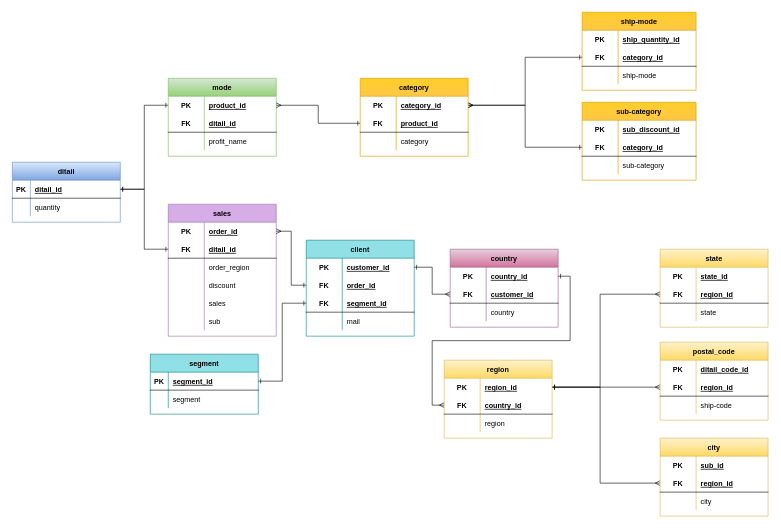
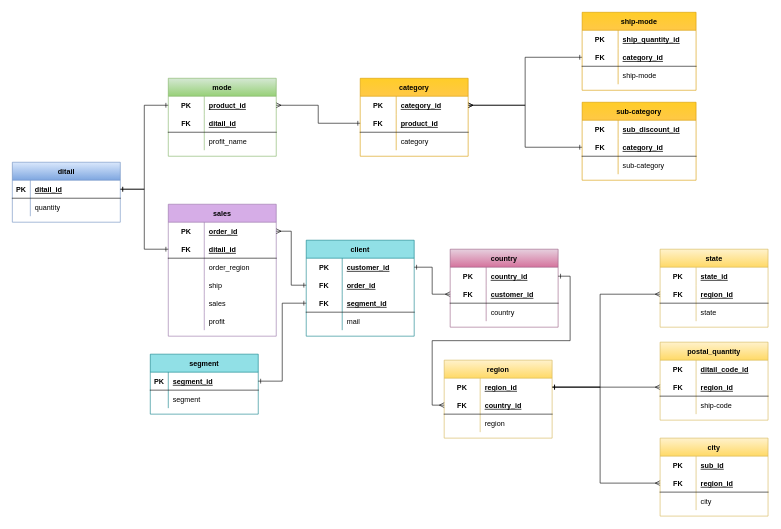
node "discount": label "discount" -> "ship"
node "sub": label "sub" -> "profit"
node "postal_code": label "postal_code" -> "postal_quantity"
